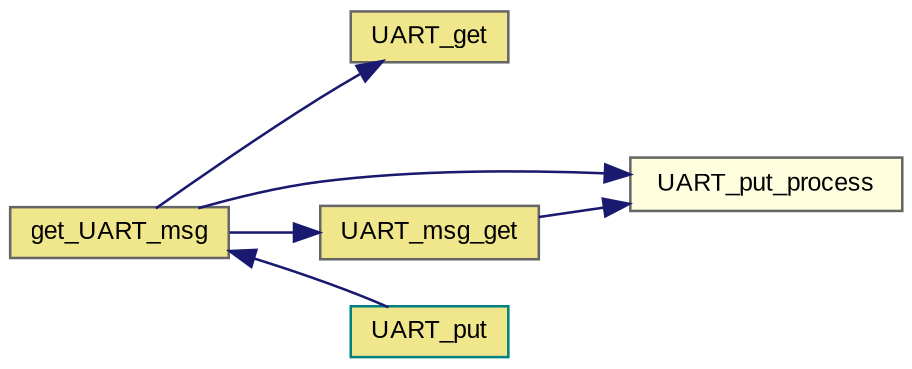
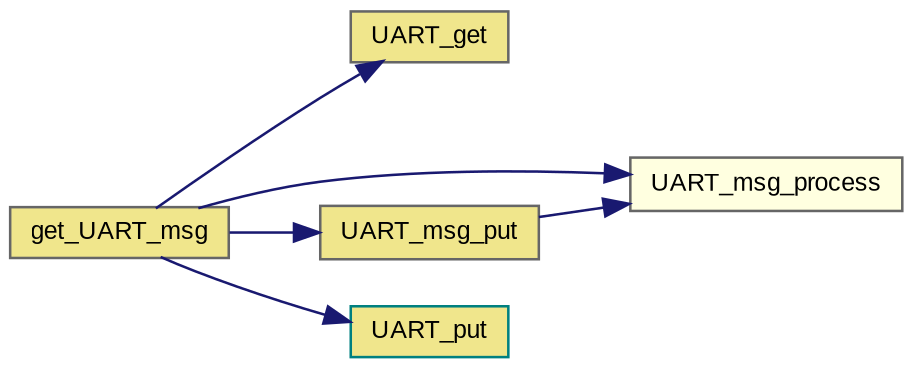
node "UART_put_process": label "UART_put_process" -> "UART_msg_process"
node "UART_msg_get": label "UART_msg_get" -> "UART_msg_put"
edge "UART_put" -> "get_UART_msg": reversed
